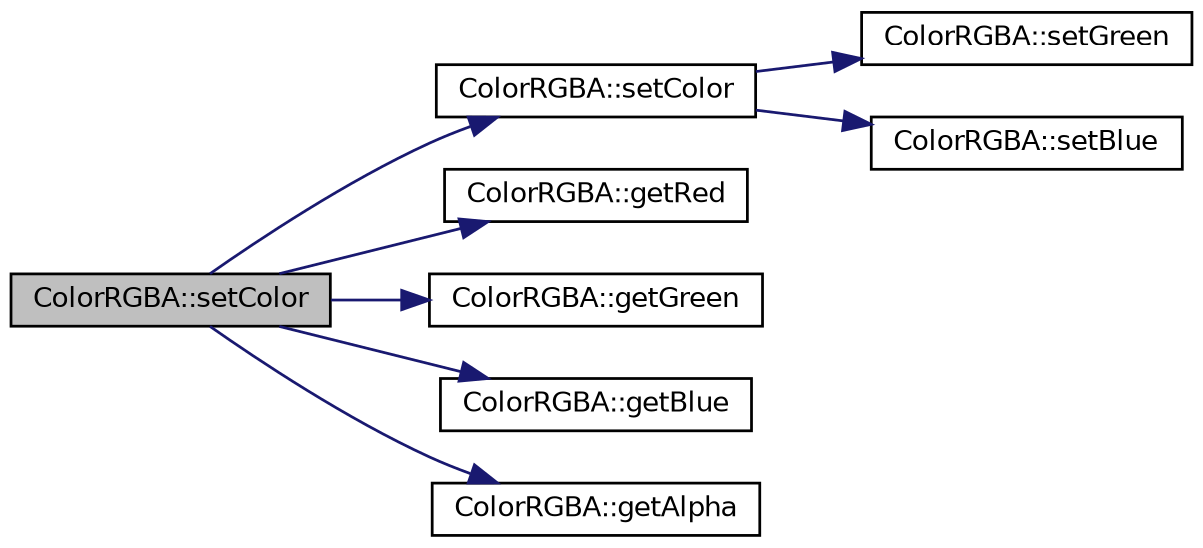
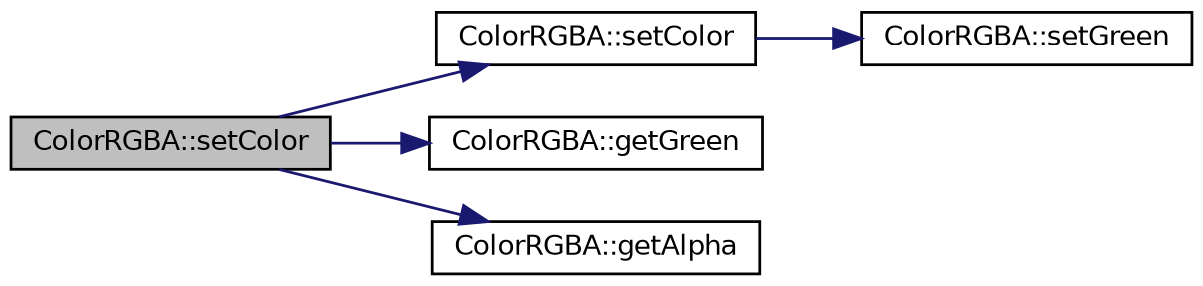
node "ColorRGBA::setBlue": removed
node "ColorRGBA::getRed": removed
node "ColorRGBA::getBlue": removed
